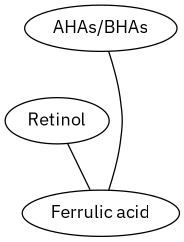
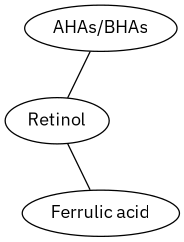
edge "AHAs/BHAs" -- "Ferrulic acid": now "AHAs/BHAs" -- "Retinol"
